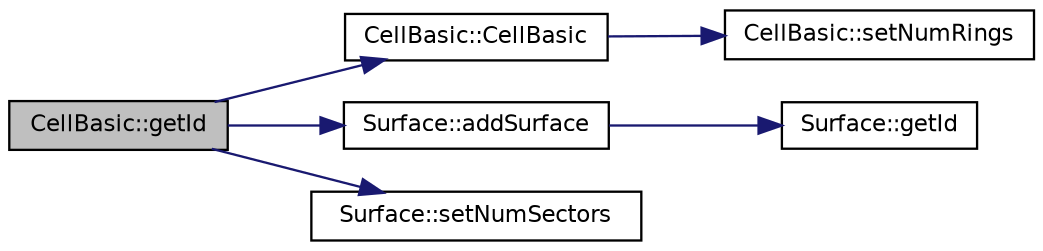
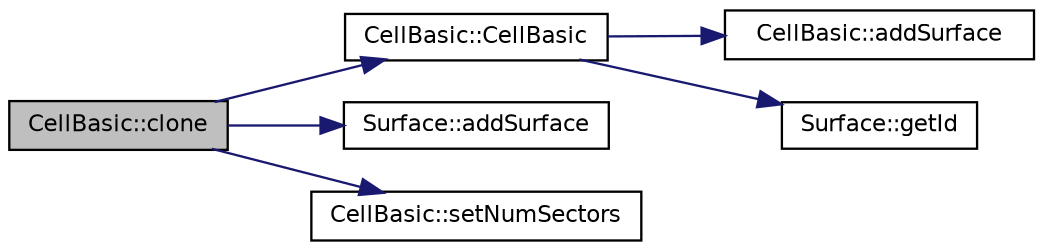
node "CellBasic::setNumRings": label "CellBasic::setNumRings" -> "CellBasic::addSurface"
node "CellBasic::getId": label "CellBasic::getId" -> "CellBasic::clone"
edge "Surface::addSurface" -> "Surface::getId": now "CellBasic::CellBasic" -> "Surface::getId"
node "Surface::setNumSectors": label "Surface::setNumSectors" -> "CellBasic::setNumSectors"
